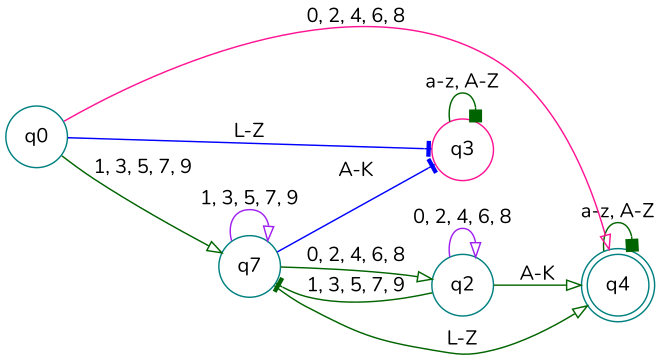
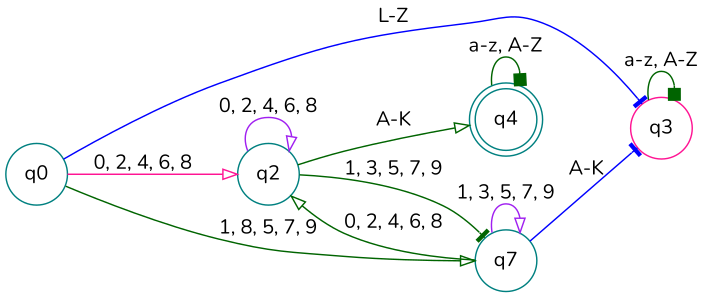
edge "q0" -> "q4": now "q0" -> "q2"
edge "q0" -> "q7": label "1, 3, 5, 7, 9" -> "1, 8, 5, 7, 9"
edge "q7" -> "q4": removed, label "L-Z"
